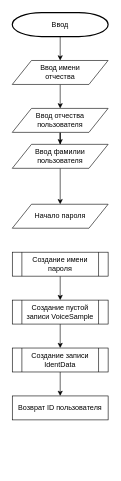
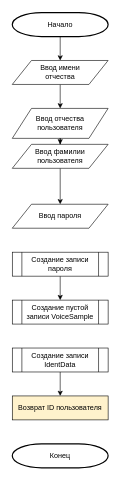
node "Ввод": label "Ввод" -> "Начало"
node "Ввод отчества пользователя": size 96x24 -> 96x30
node "Начало пароля": label "Начало пароля" -> "Ввод пароля"
node "Создание имени пароля": label "Создание имени пароля" -> "Создание записи пароля"
edge "Создание пустой записи VoiceSample" -> "Создание записи IdentData": removed
node "Возврат ID пользователя": fillcolor #ffffff -> #fff2cc
node "Конец": added
